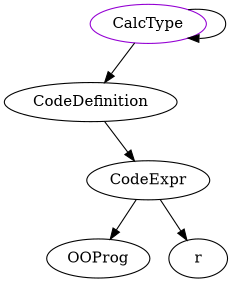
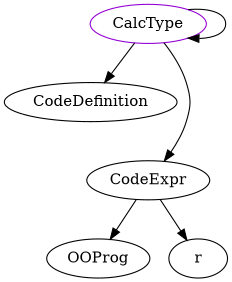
edge "CodeDefinition" -> "CodeExpr": now "CalcType" -> "CodeExpr"
